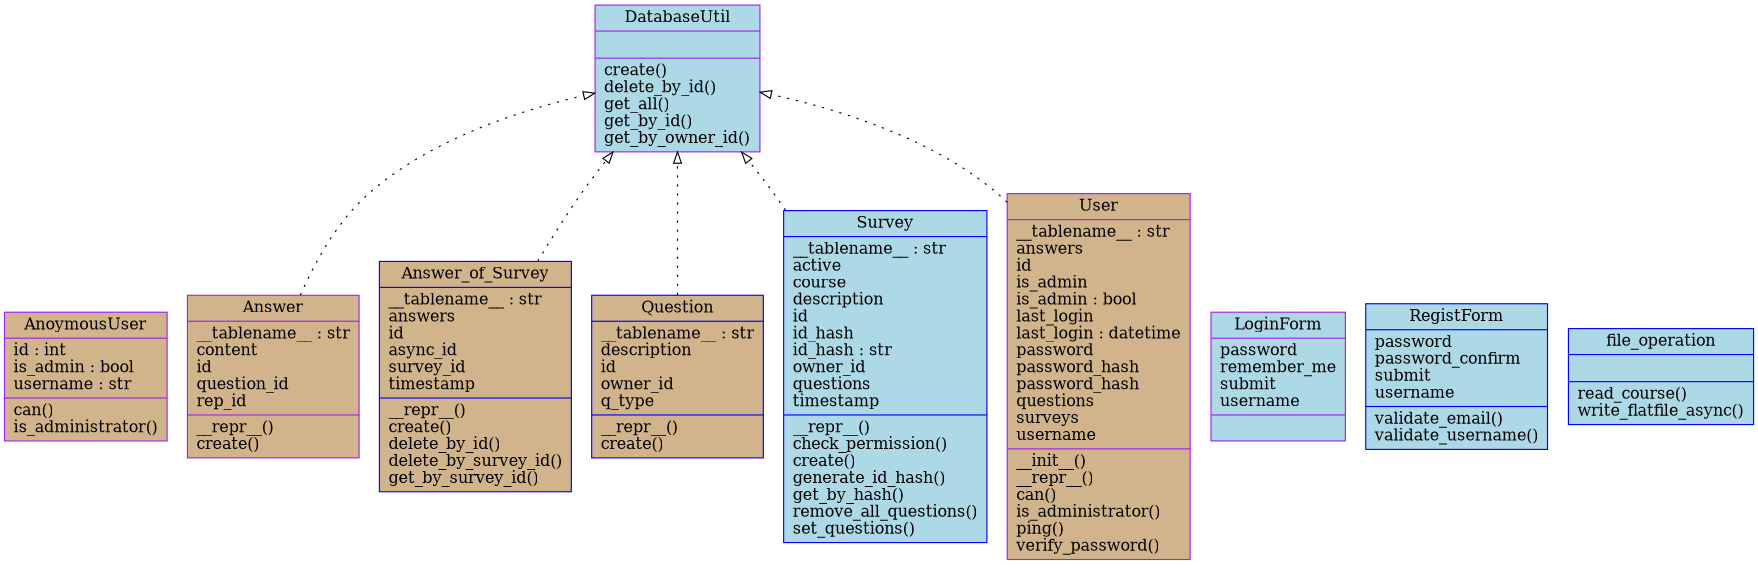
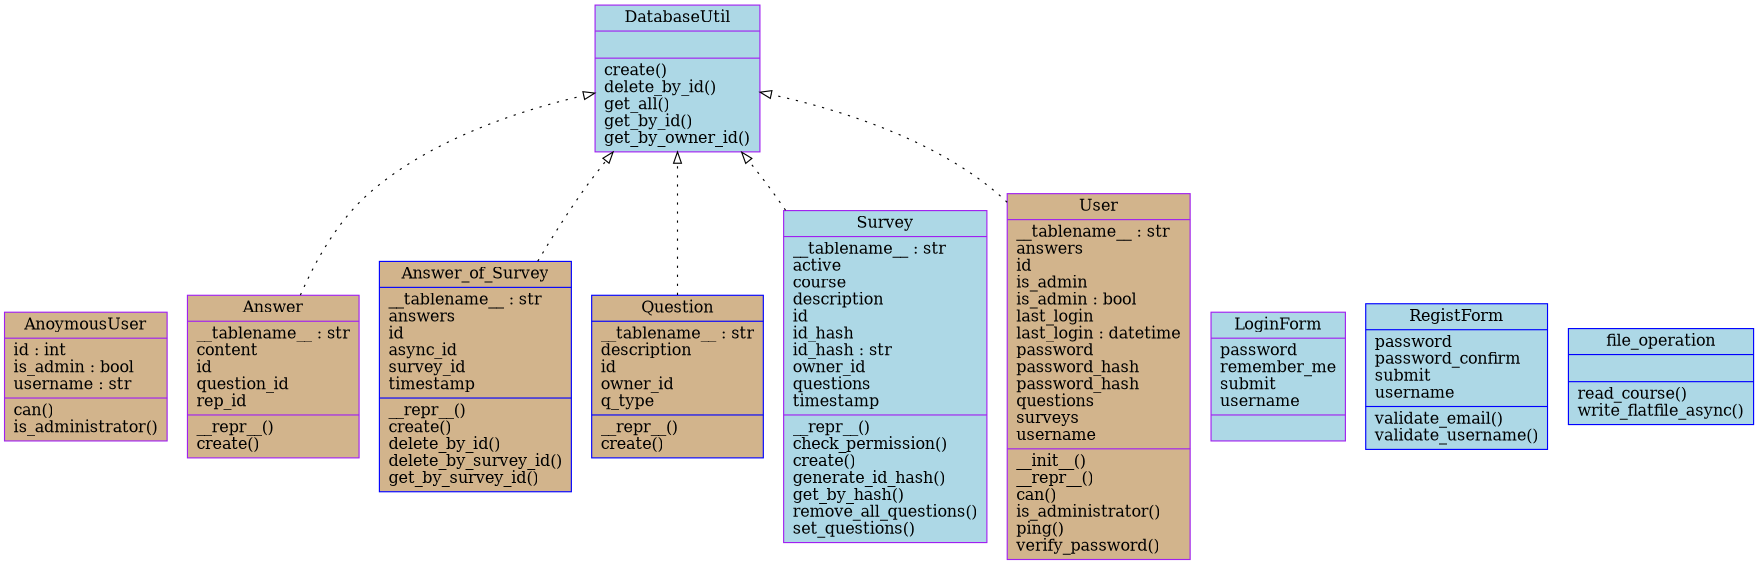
node "Survey": color blue -> purple
